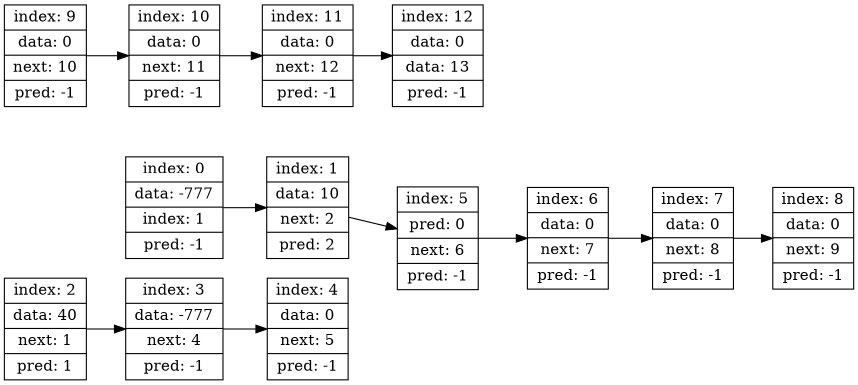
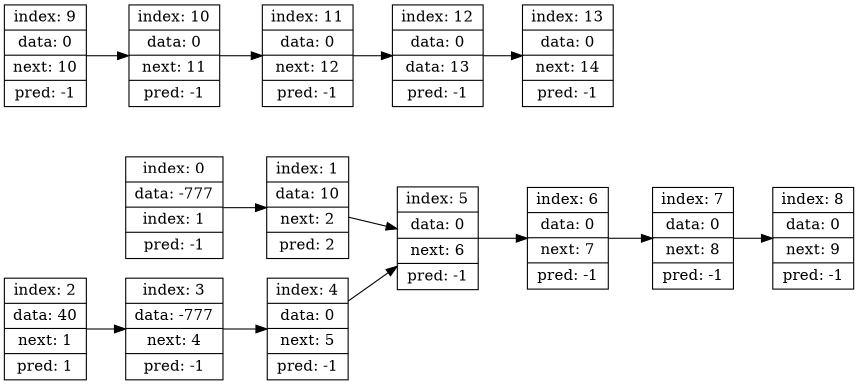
node "index: 13": added
node "index: 5": text "pred: 0" -> "data: 0"
edge "index: 4" -> "index: 5": added
